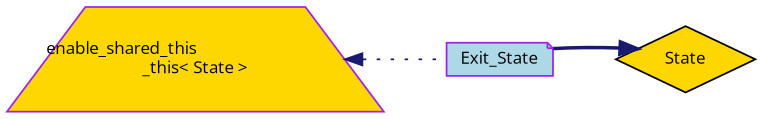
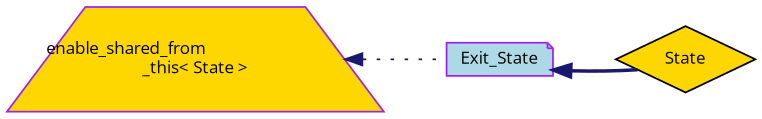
edge "Exit_State" -> "State": reversed
node "enable_shared_this _this< State >": label "enable_shared_this _this< State >" -> "enable_shared_from _this< State >"
